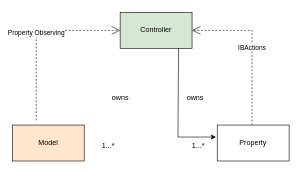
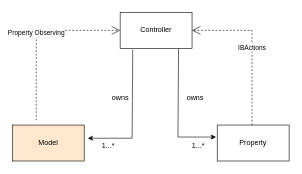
node "Controller": fillcolor #d5e8d4 -> #ffffff
edge "Controller" -> "Model": added
